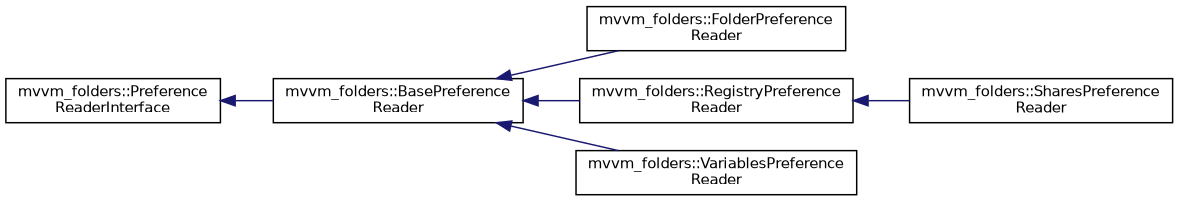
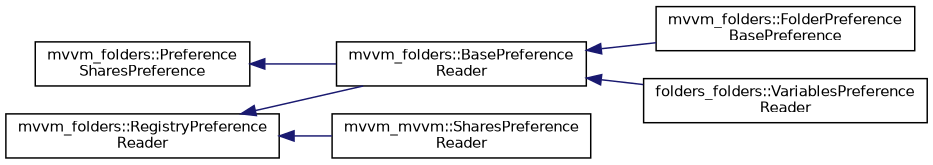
node "mvvm_folders::FolderPreference Reader": label "mvvm_folders::FolderPreference Reader" -> "mvvm_folders::FolderPreference BasePreference"
node "mvvm_folders::Preference ReaderInterface": label "mvvm_folders::Preference ReaderInterface" -> "mvvm_folders::Preference SharesPreference"
edge "mvvm_folders::RegistryPreference Reader" -> "mvvm_folders::BasePreference Reader": reversed
node "mvvm_folders::SharesPreference Reader": label "mvvm_folders::SharesPreference Reader" -> "mvvm_mvvm::SharesPreference Reader"
node "mvvm_folders::VariablesPreference Reader": label "mvvm_folders::VariablesPreference Reader" -> "folders_folders::VariablesPreference Reader"
